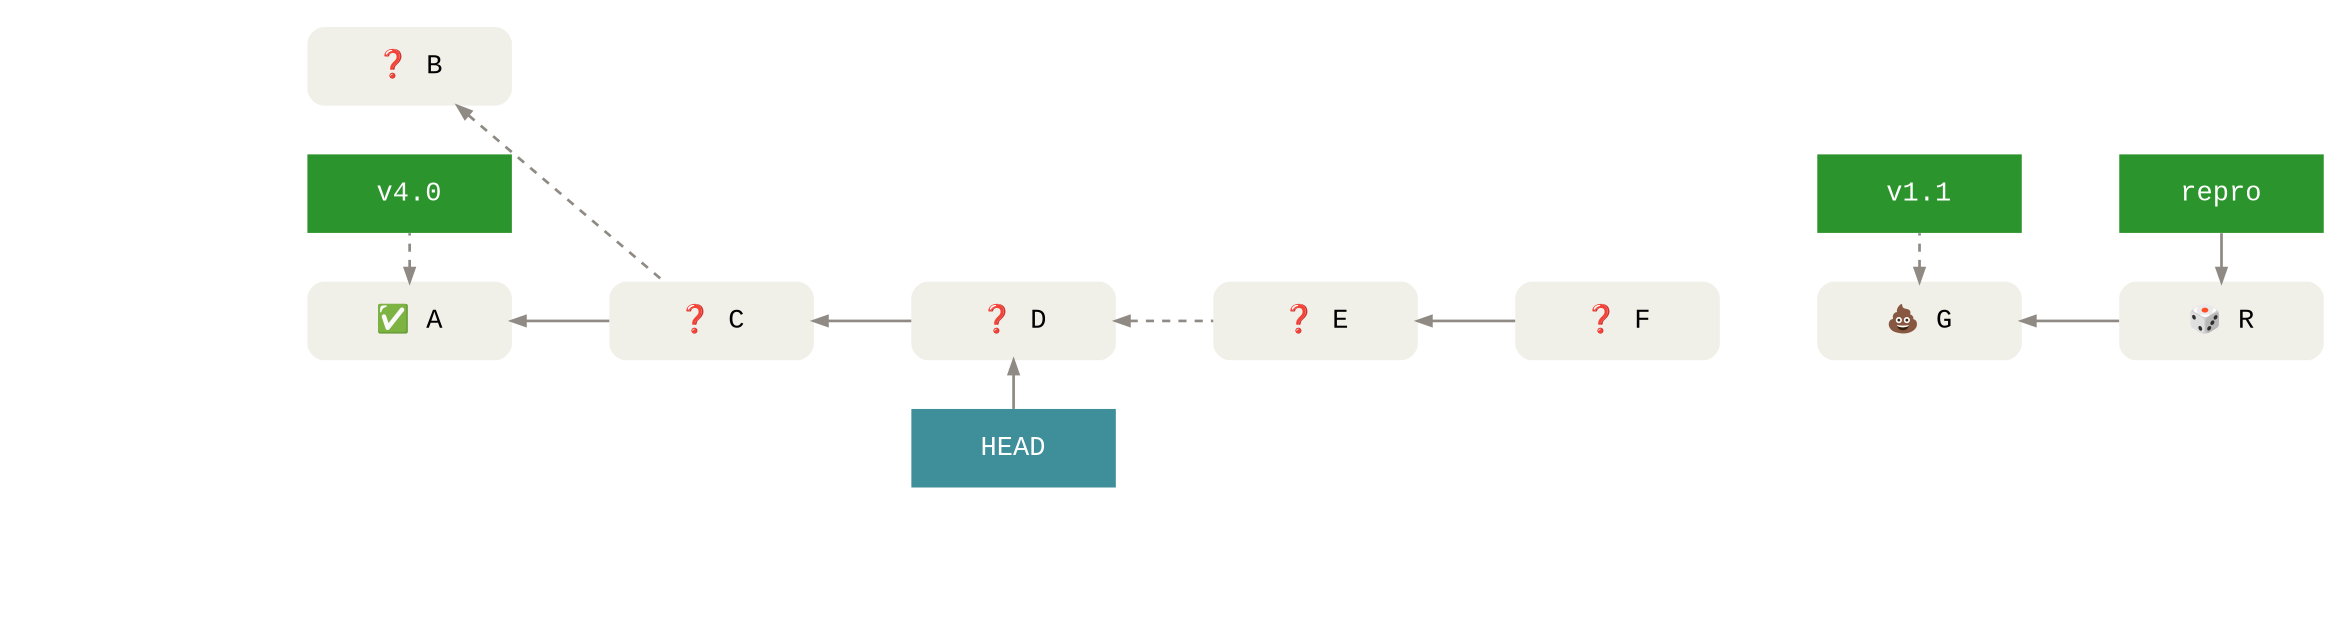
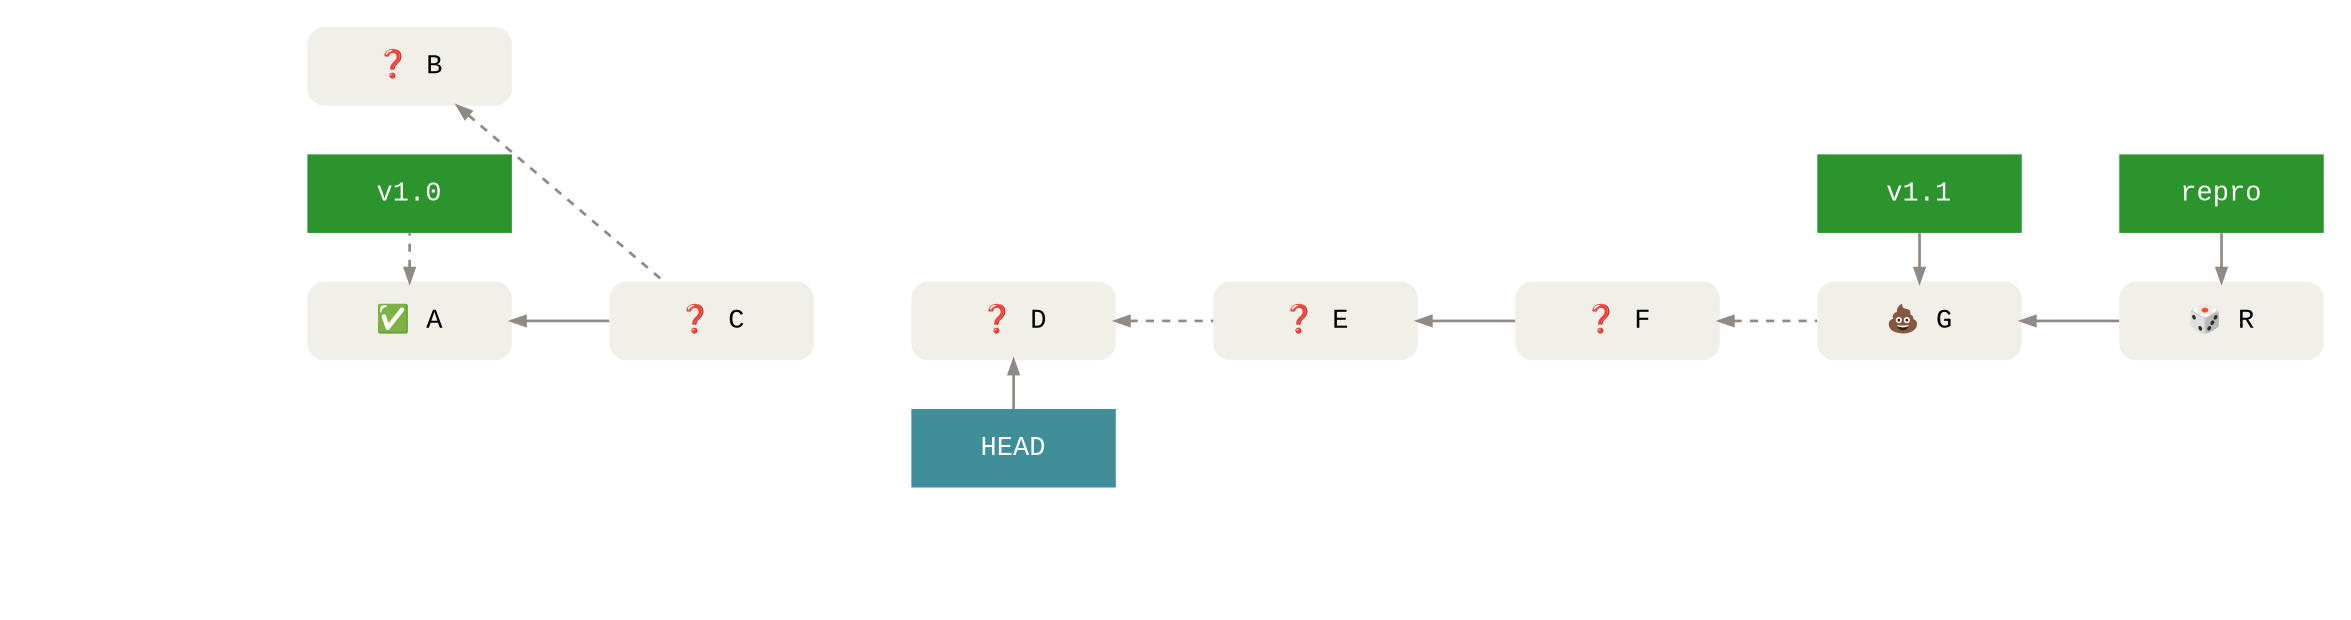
node "v4.0": label "v4.0" -> "v1.0"
edge "v1.1" -> "💩 G": style dashed -> bold
edge "❓ D" -> "❓ C": removed
edge "💩 G" -> "❓ F": added
